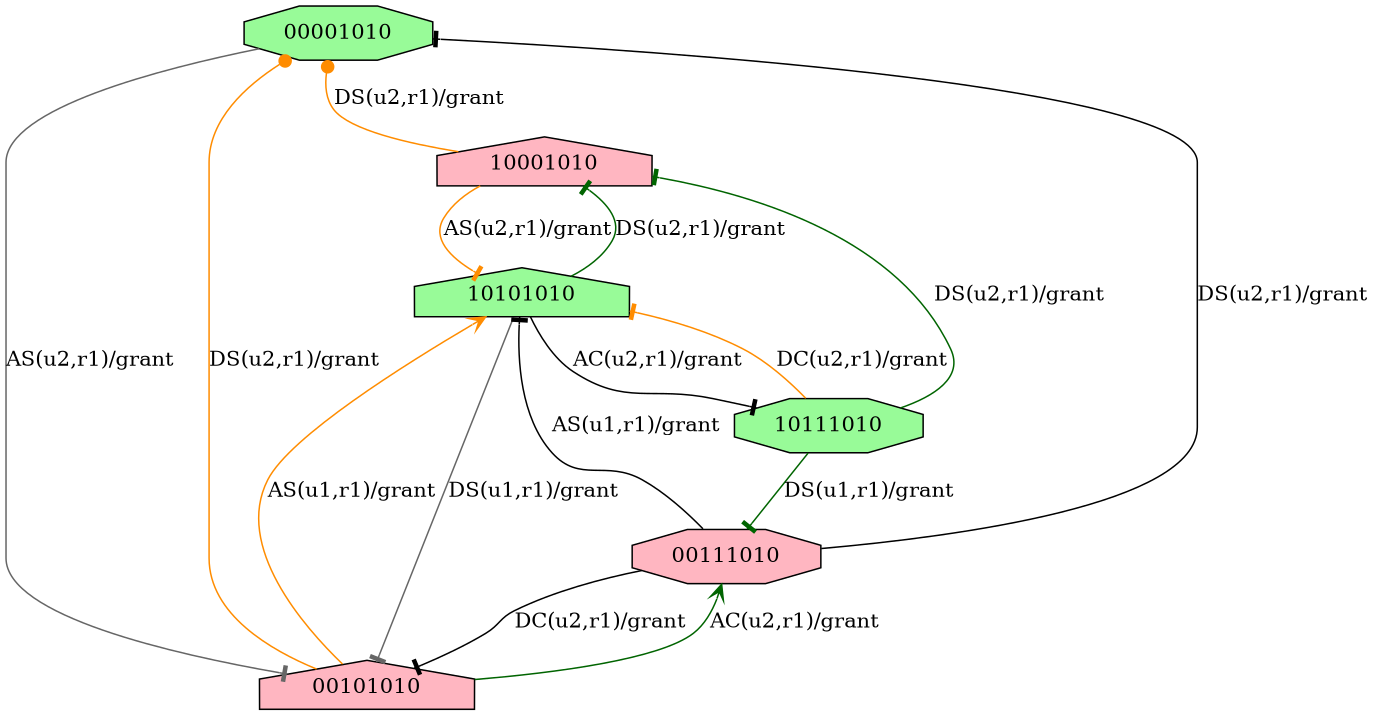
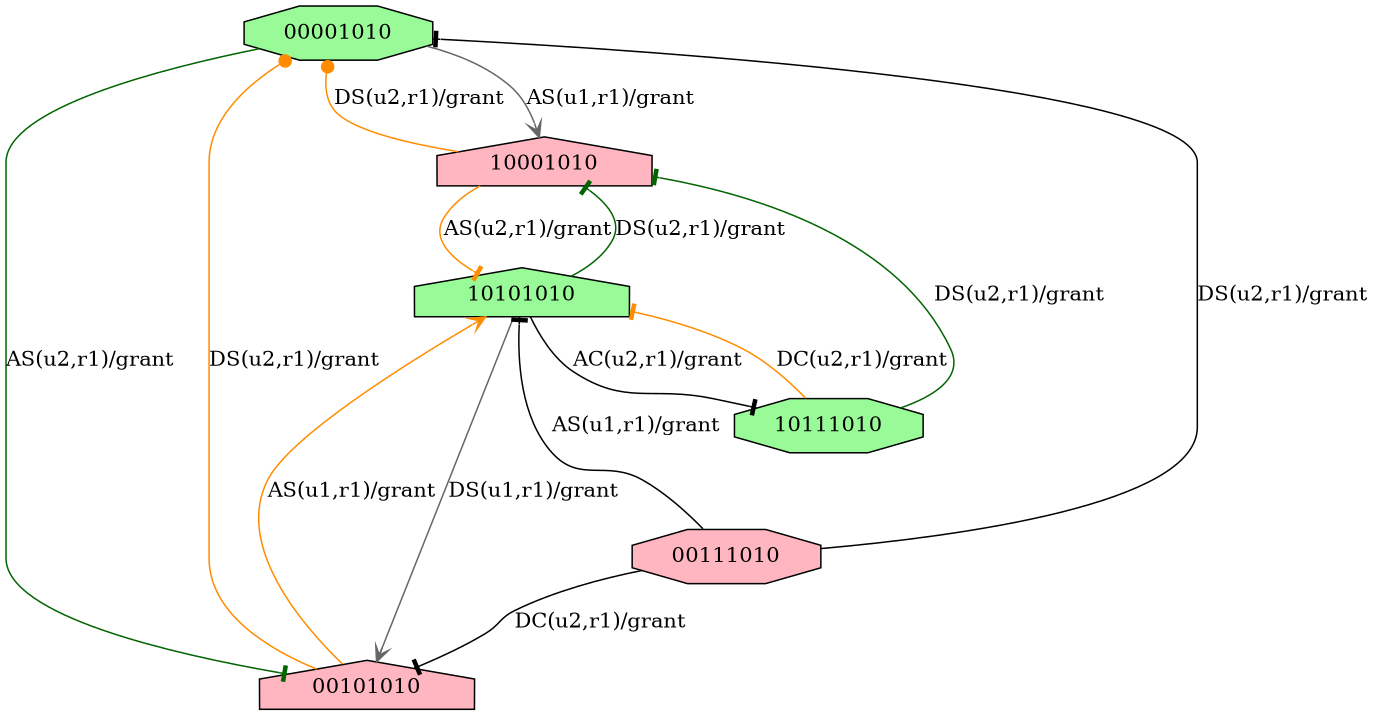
edge "00001010" -> "10001010": added, label "AS(u1,r1)/grant"
edge "00001010" -> "00101010": color gray40 -> darkgreen
edge "10101010" -> "00101010": arrowhead tee -> vee
edge "10111010" -> "00111010": removed, label "DS(u1,r1)/grant"
edge "00101010" -> "00111010": removed, label "AC(u2,r1)/grant"
